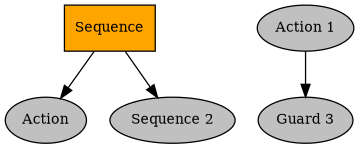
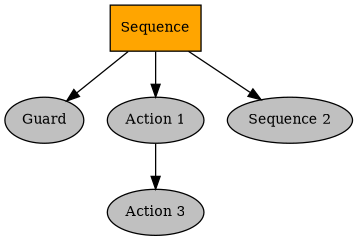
edge "Sequence" -> "Action 1": added
node "Action": label "Action" -> "Guard"
node "Guard 3": label "Guard 3" -> "Action 3"
